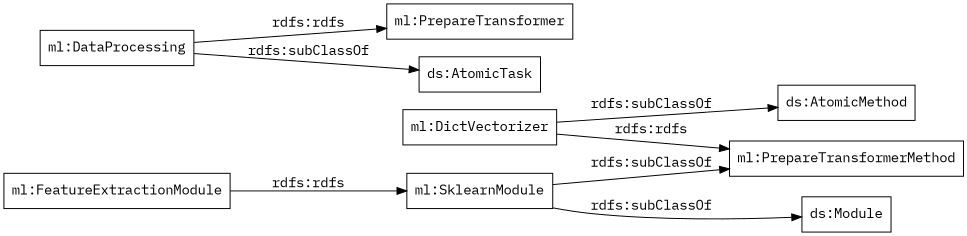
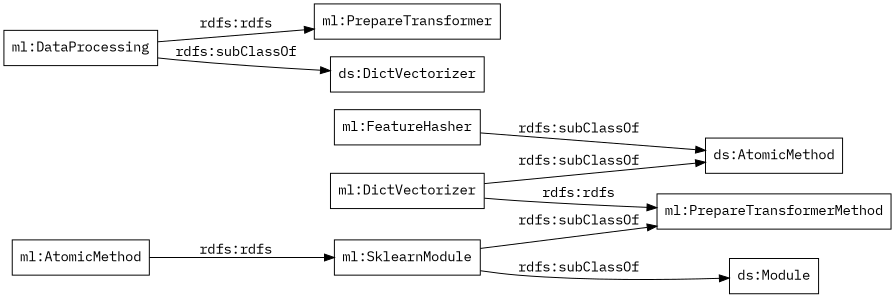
node "ds:AtomicTask": label "ds:AtomicTask" -> "ds:DictVectorizer"
node "ml:FeatureHasher": added
node "ml:FeatureExtractionModule": label "ml:FeatureExtractionModule" -> "ml:AtomicMethod"
